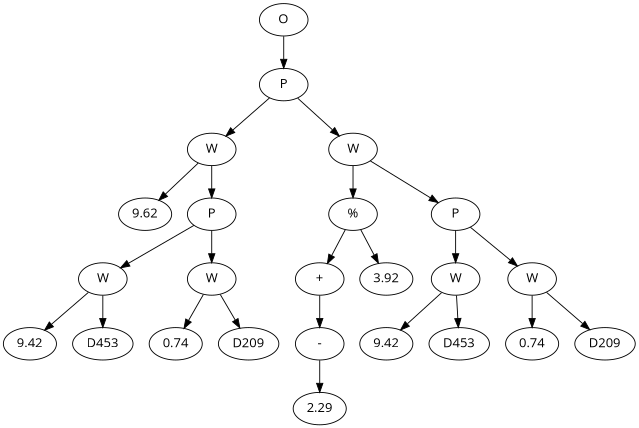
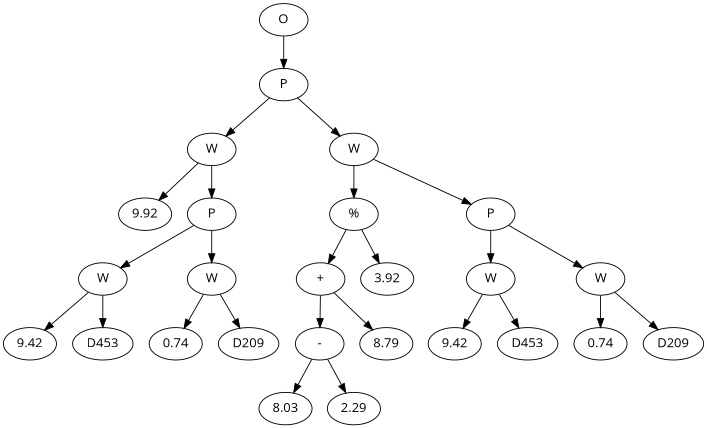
node "9.62": label "9.62" -> "9.92"
node "8.79": added
node "8.03": added
